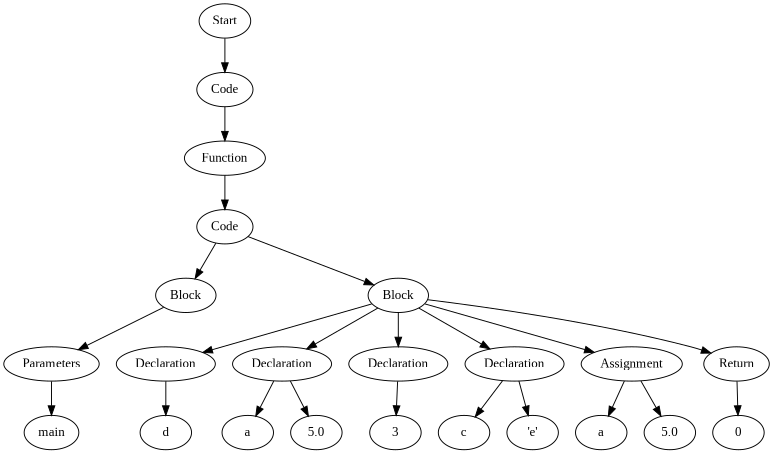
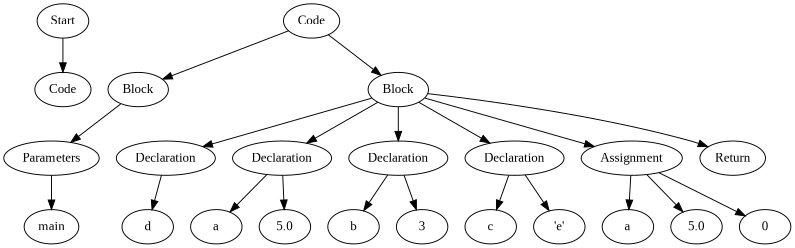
node "Function": removed
node "b": added
edge "Return" -> "0": now "Assignment" -> "0"
